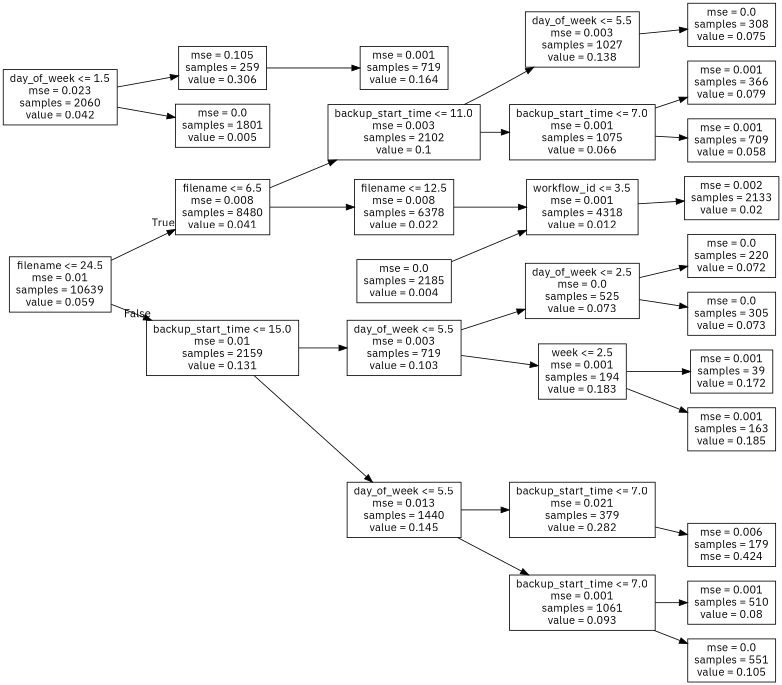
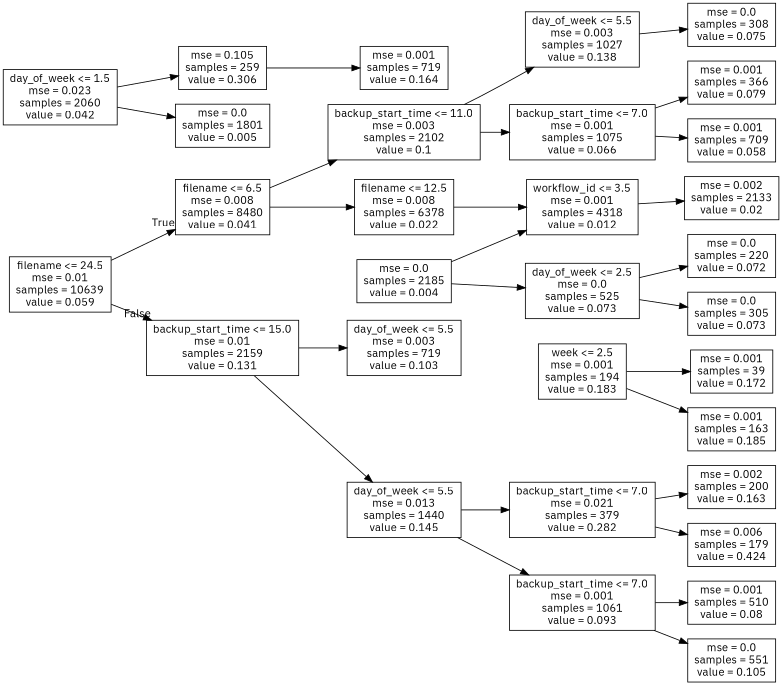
edge "day_of_week <= 5.5 mse = 0.003 samples = 719 value = 0.103" -> "day_of_week <= 2.5 mse = 0.0 samples = 525 value = 0.073": now "mse = 0.0 samples = 2185 value = 0.004" -> "day_of_week <= 2.5 mse = 0.0 samples = 525 value = 0.073"
edge "day_of_week <= 5.5 mse = 0.003 samples = 719 value = 0.103" -> "week <= 2.5 mse = 0.001 samples = 194 value = 0.183": removed
node "mse = 0.002 samples = 200 value = 0.163": added
node "mse = 0.006 samples = 179 mse = 0.424": label "mse = 0.006 samples = 179 mse = 0.424" -> "mse = 0.006 samples = 179 value = 0.424"
